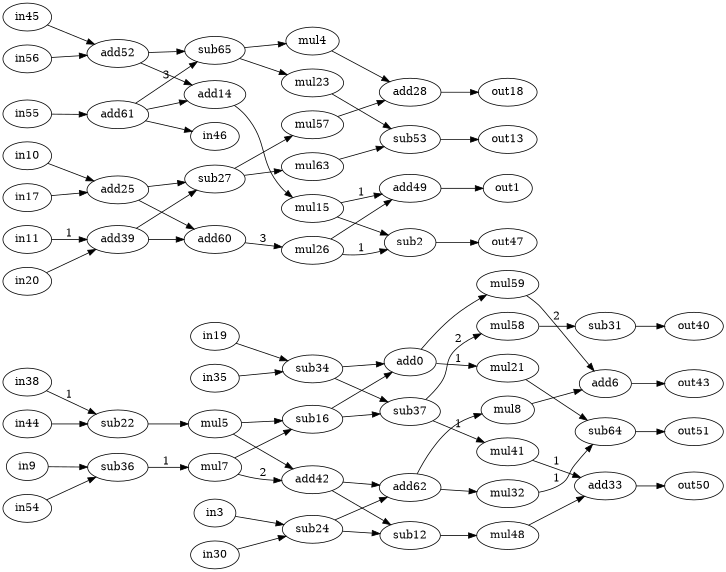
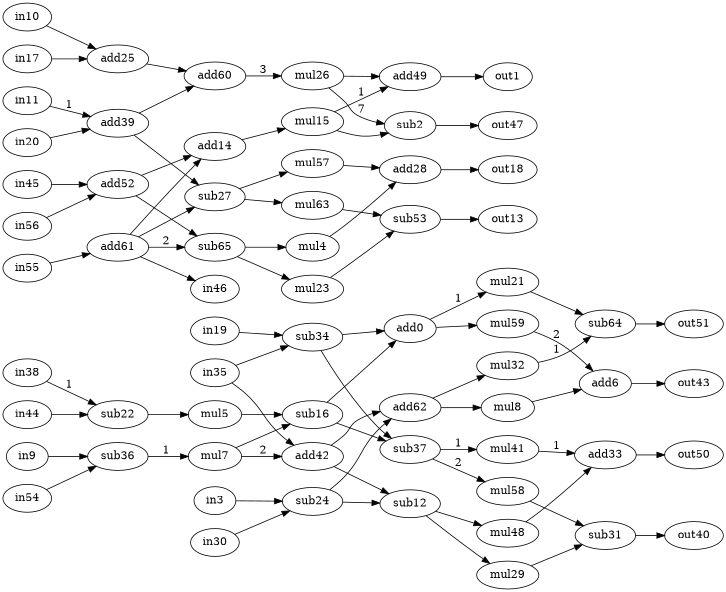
edge "add61" -> "sub65": label "3" -> "2"
edge "add25" -> "sub27": now "add61" -> "sub27"
edge "mul26" -> "sub2": label "1" -> "7"
edge "mul5" -> "add42": now "in35" -> "add42"
node "mul29": added
